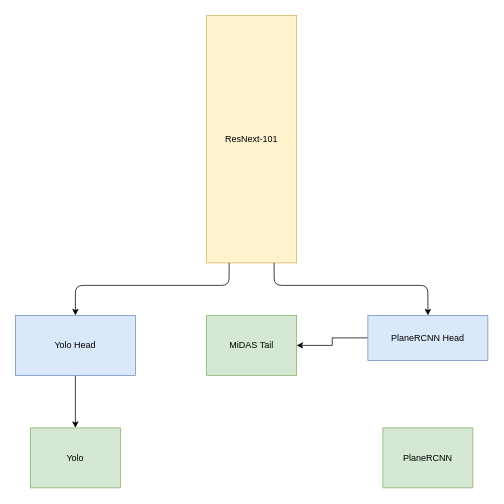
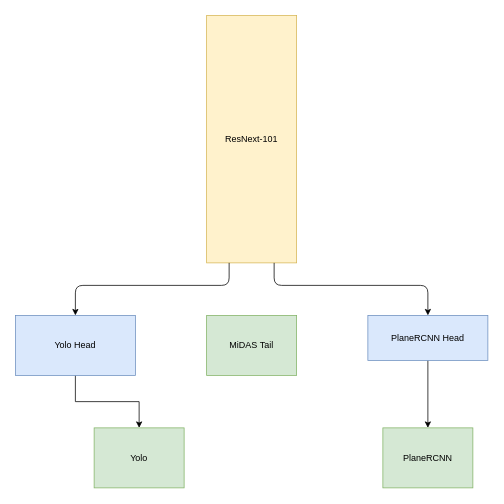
edge "PlaneRCNN Head" -> "MiDAS Tail": now "PlaneRCNN Head" -> "PlaneRCNN"
node "Yolo": moved (75, 458) -> (139, 458)
